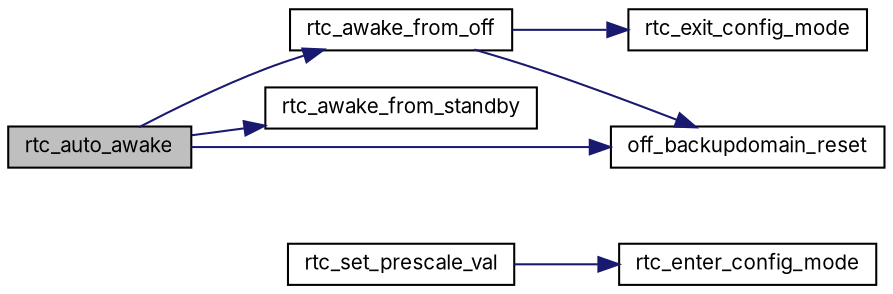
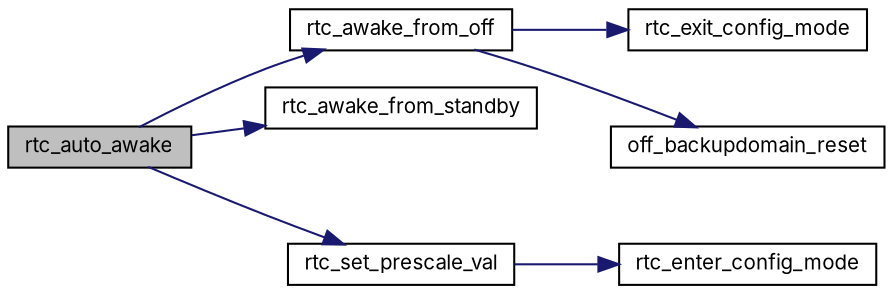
edge "rtc_auto_awake" -> "off_backupdomain_reset": now "rtc_auto_awake" -> "rtc_set_prescale_val"
